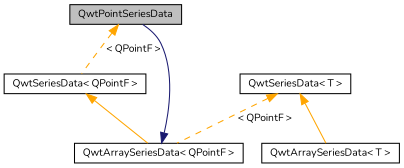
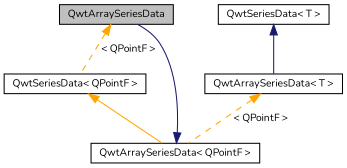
node "QwtPointSeriesData": label "QwtPointSeriesData" -> "QwtArraySeriesData"
edge "QwtArraySeriesData< QPointF >" -> "QwtSeriesData< T >": now "QwtArraySeriesData< QPointF >" -> "QwtArraySeriesData< T >"
edge "QwtArraySeriesData< T >" -> "QwtSeriesData< T >": color orange -> midnightblue
